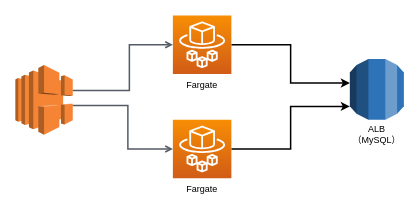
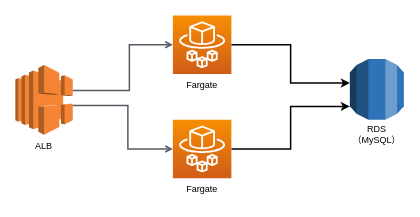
node "ALB（MySQL）": label "ALB（MySQL）" -> "RDS（MySQL）"
node "ALB": added
